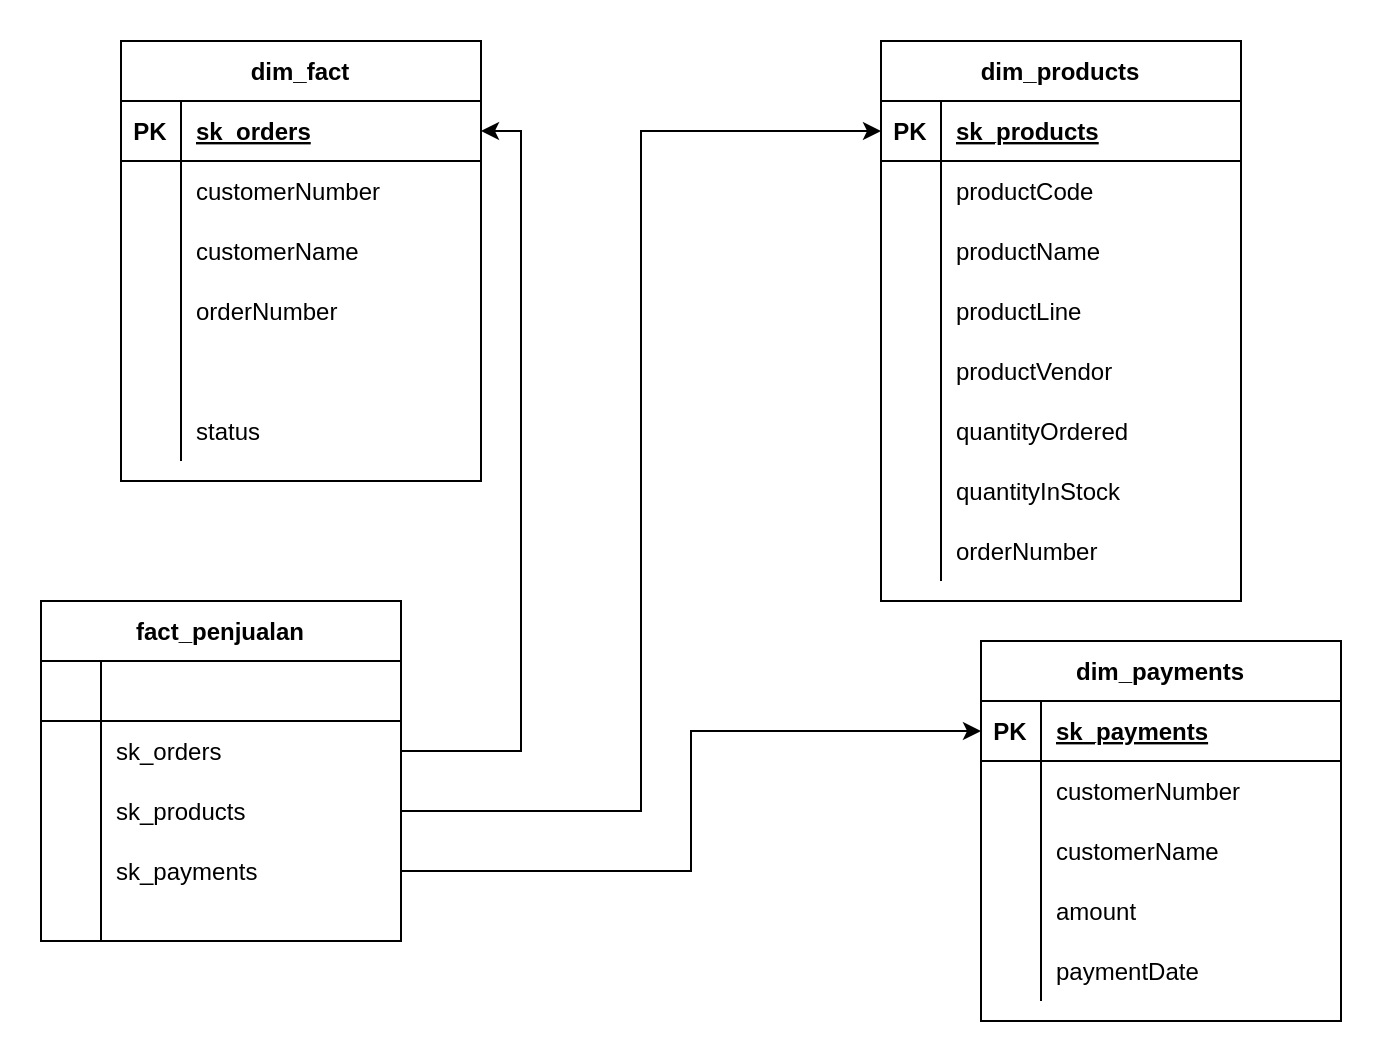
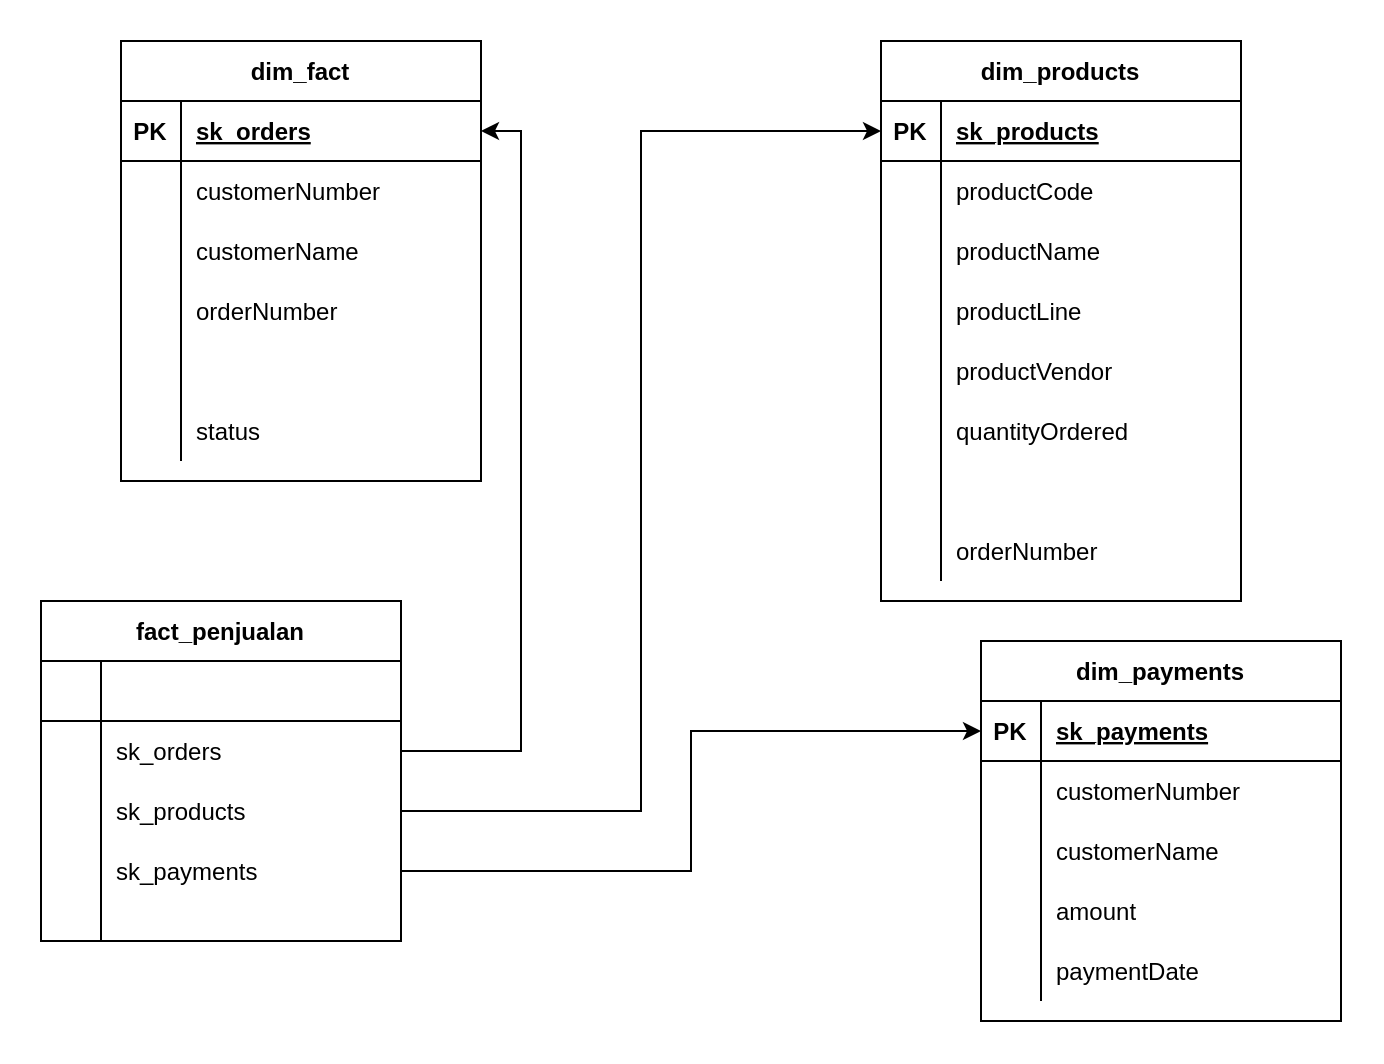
node "quantityInStock": removed
